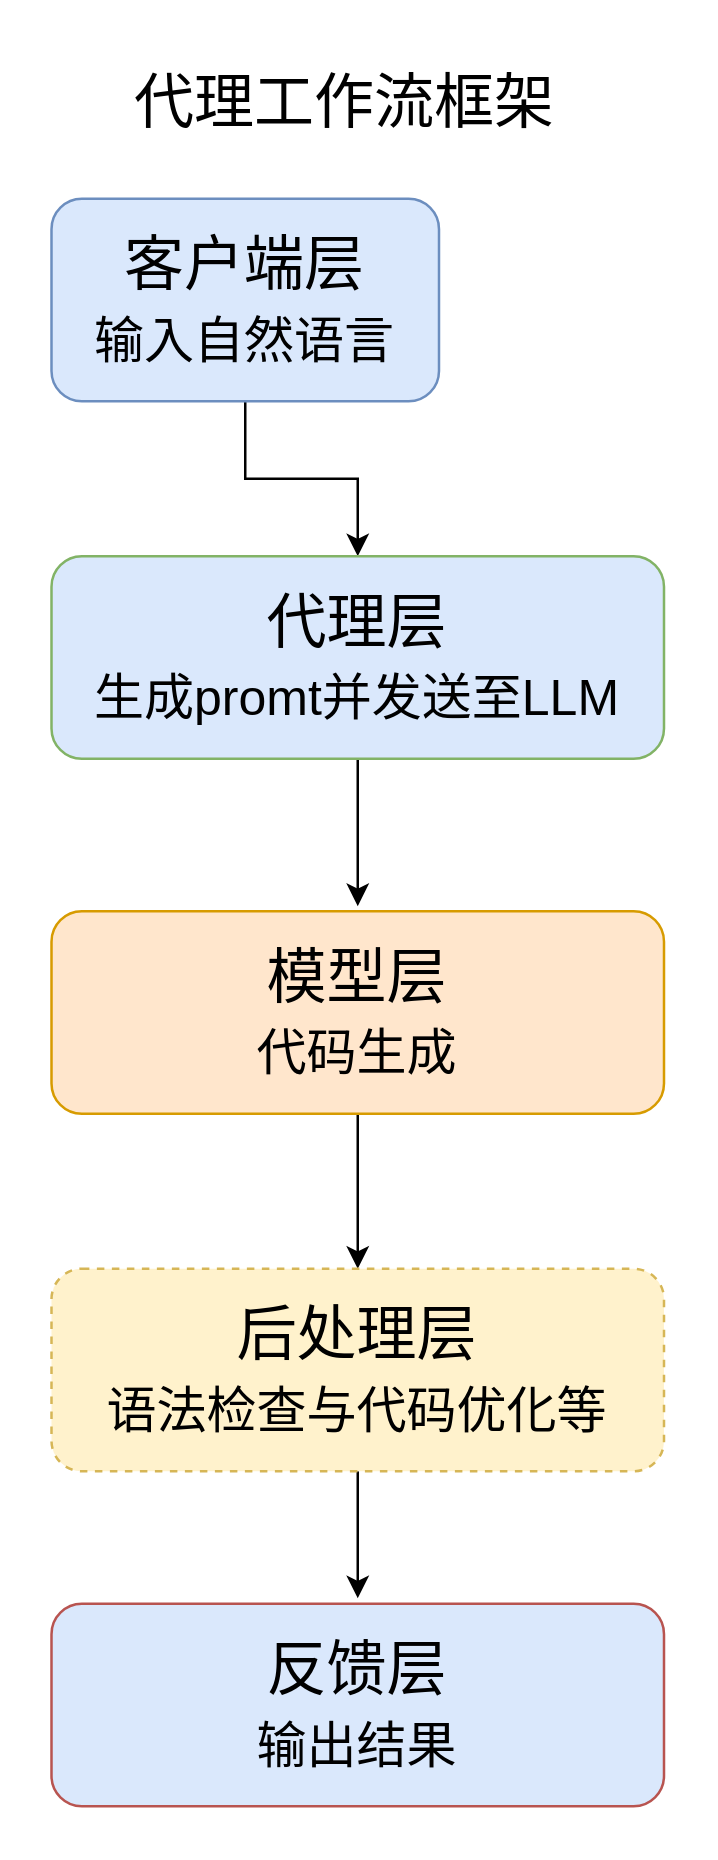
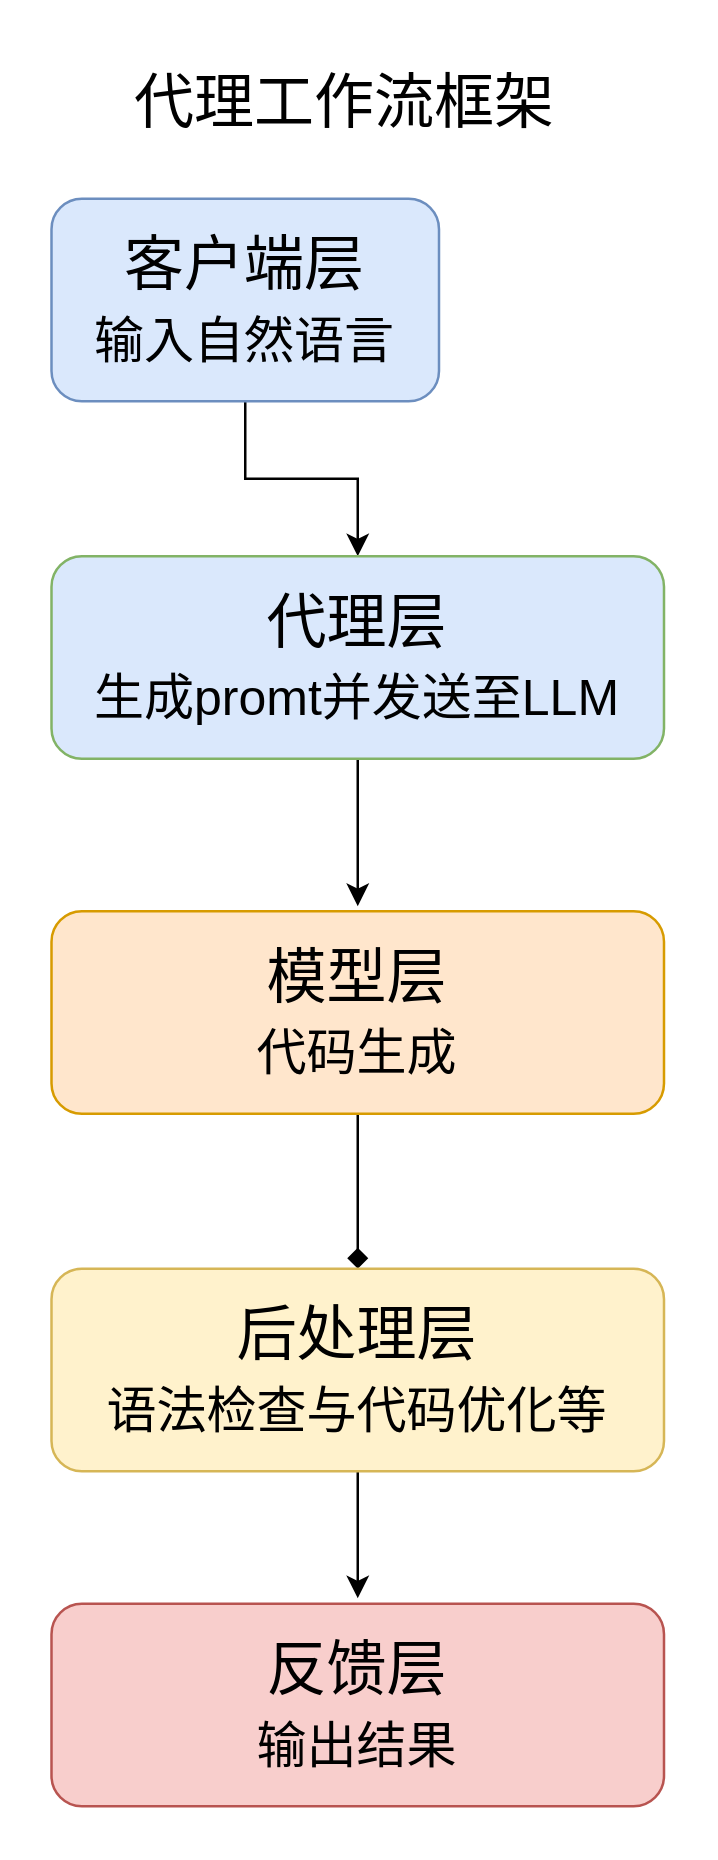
edge "模型层 代码生成" -> "后处理层 语法检查与代码优化等": arrowhead classic -> diamond
node "后处理层 语法检查与代码优化等": style dashed -> solid
node "反馈层 输出结果": fillcolor #dae8fc -> #f8cecc
